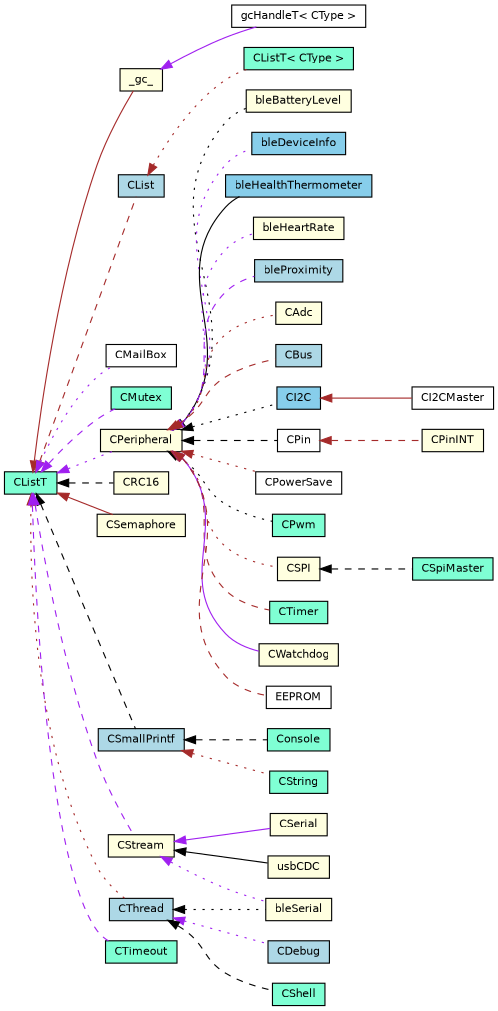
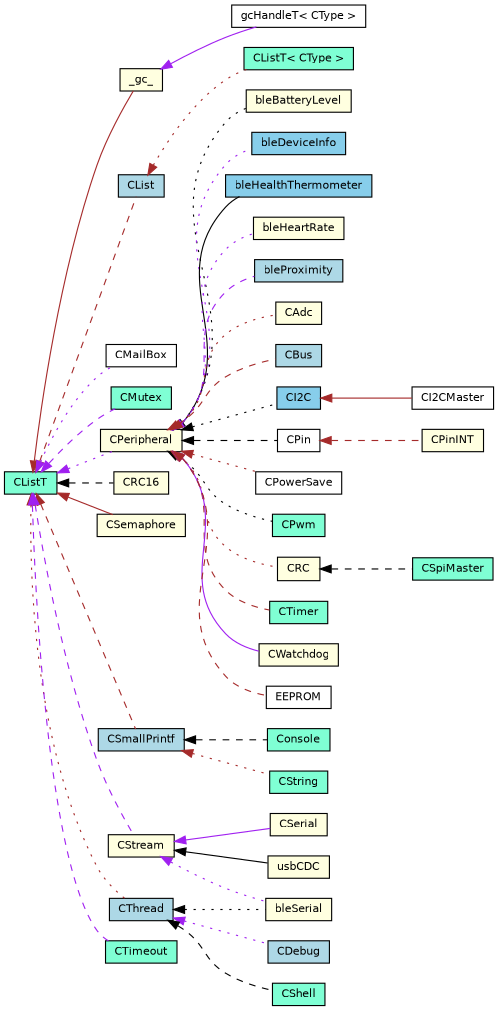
node "CSPI": label "CSPI" -> "CRC"
edge "CSmallPrintf" -> "CListT": color black -> brown
